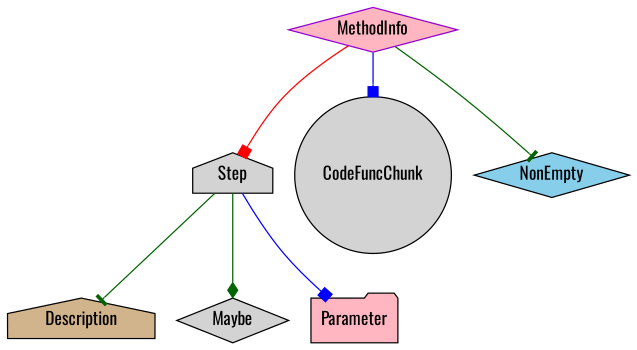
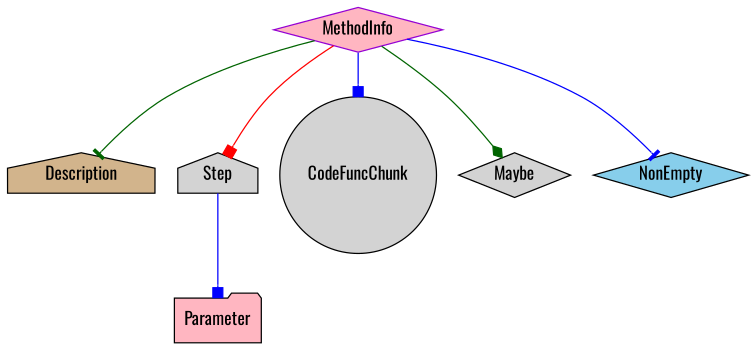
edge "MethodInfo" -> "NonEmpty": color darkgreen -> blue
edge "Step" -> "Maybe": now "MethodInfo" -> "Maybe"
edge "Step" -> "Description": now "MethodInfo" -> "Description"
